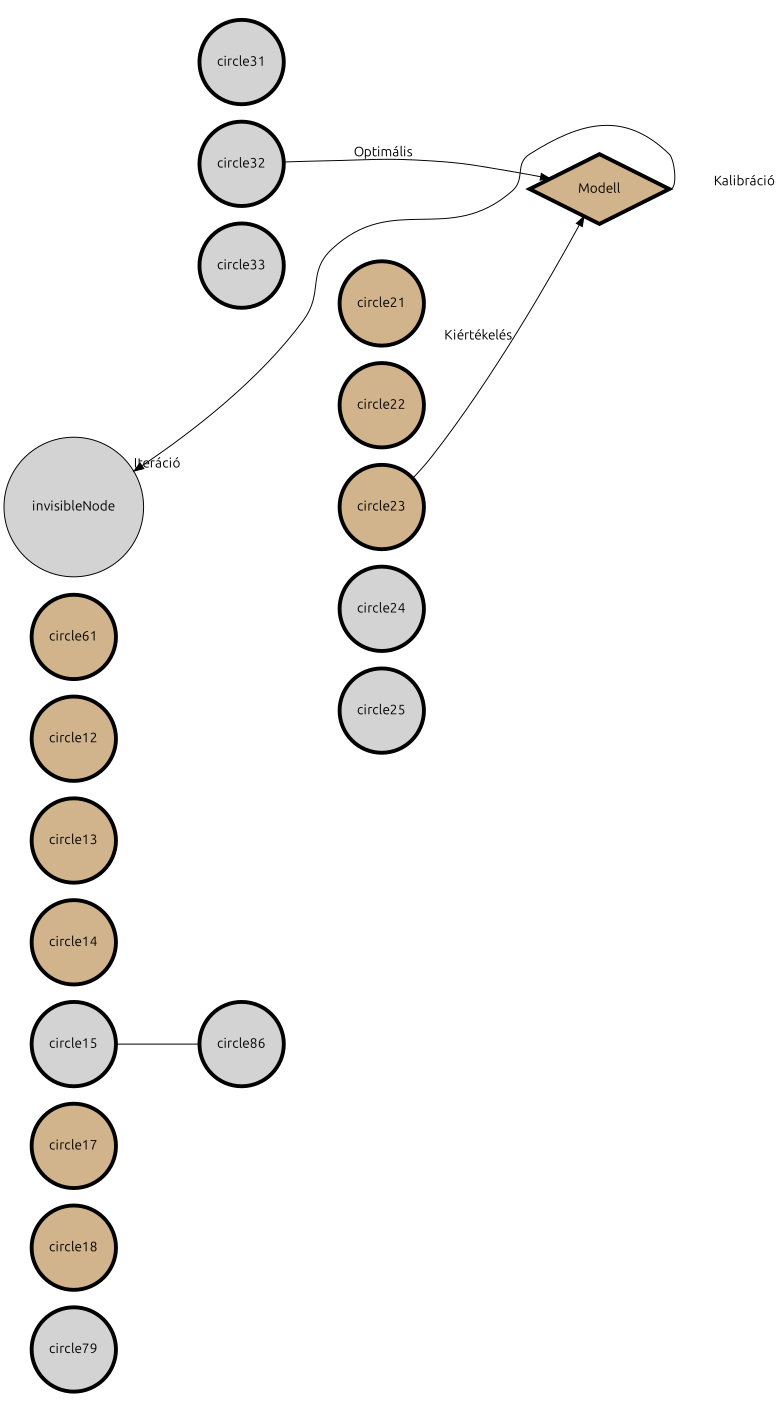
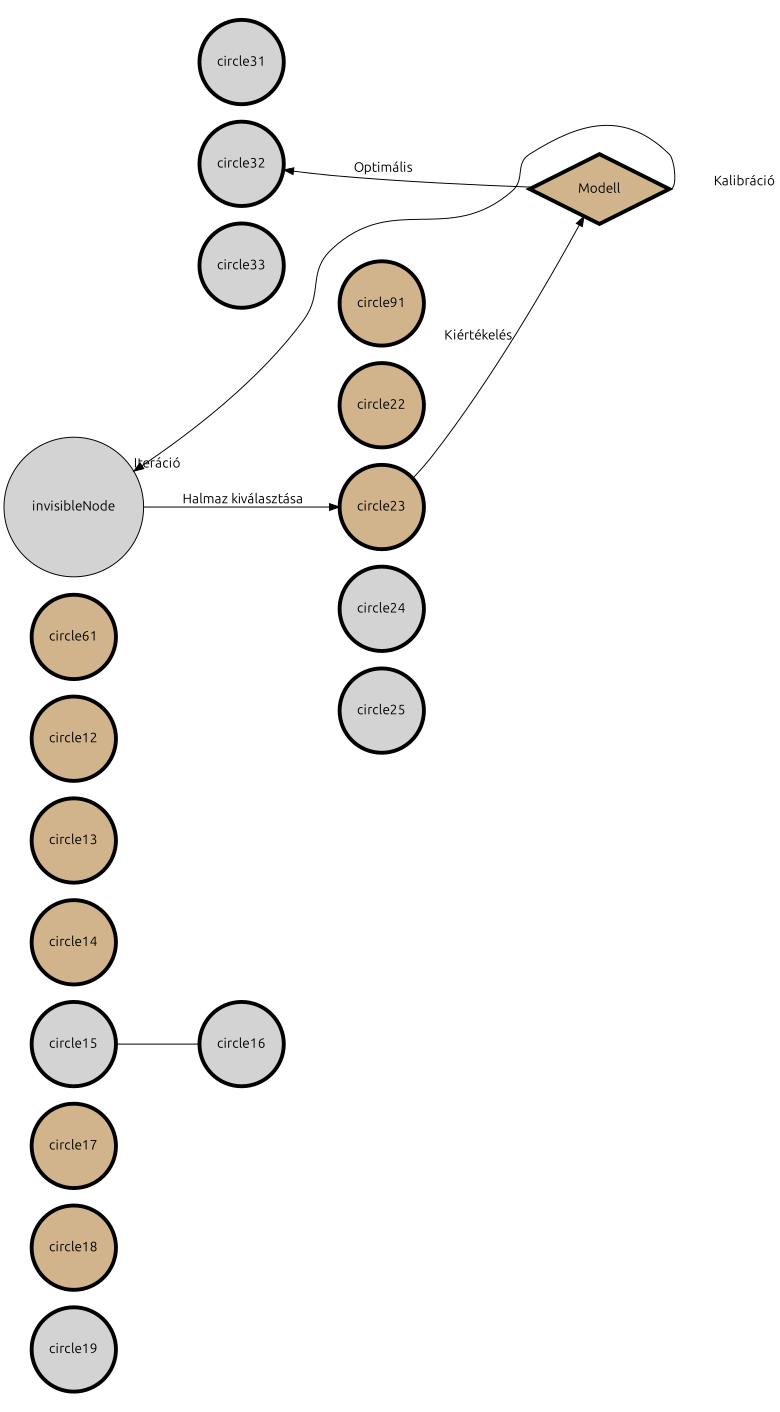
edge "circle32" -> "Modell": reversed
node "circle21": label "circle21" -> "circle91"
edge "invisibleNode" -> "circle23": added, label "Halmaz kiválasztása"
node "circle86": label "circle86" -> "circle16"
node "circle79": label "circle79" -> "circle19"
